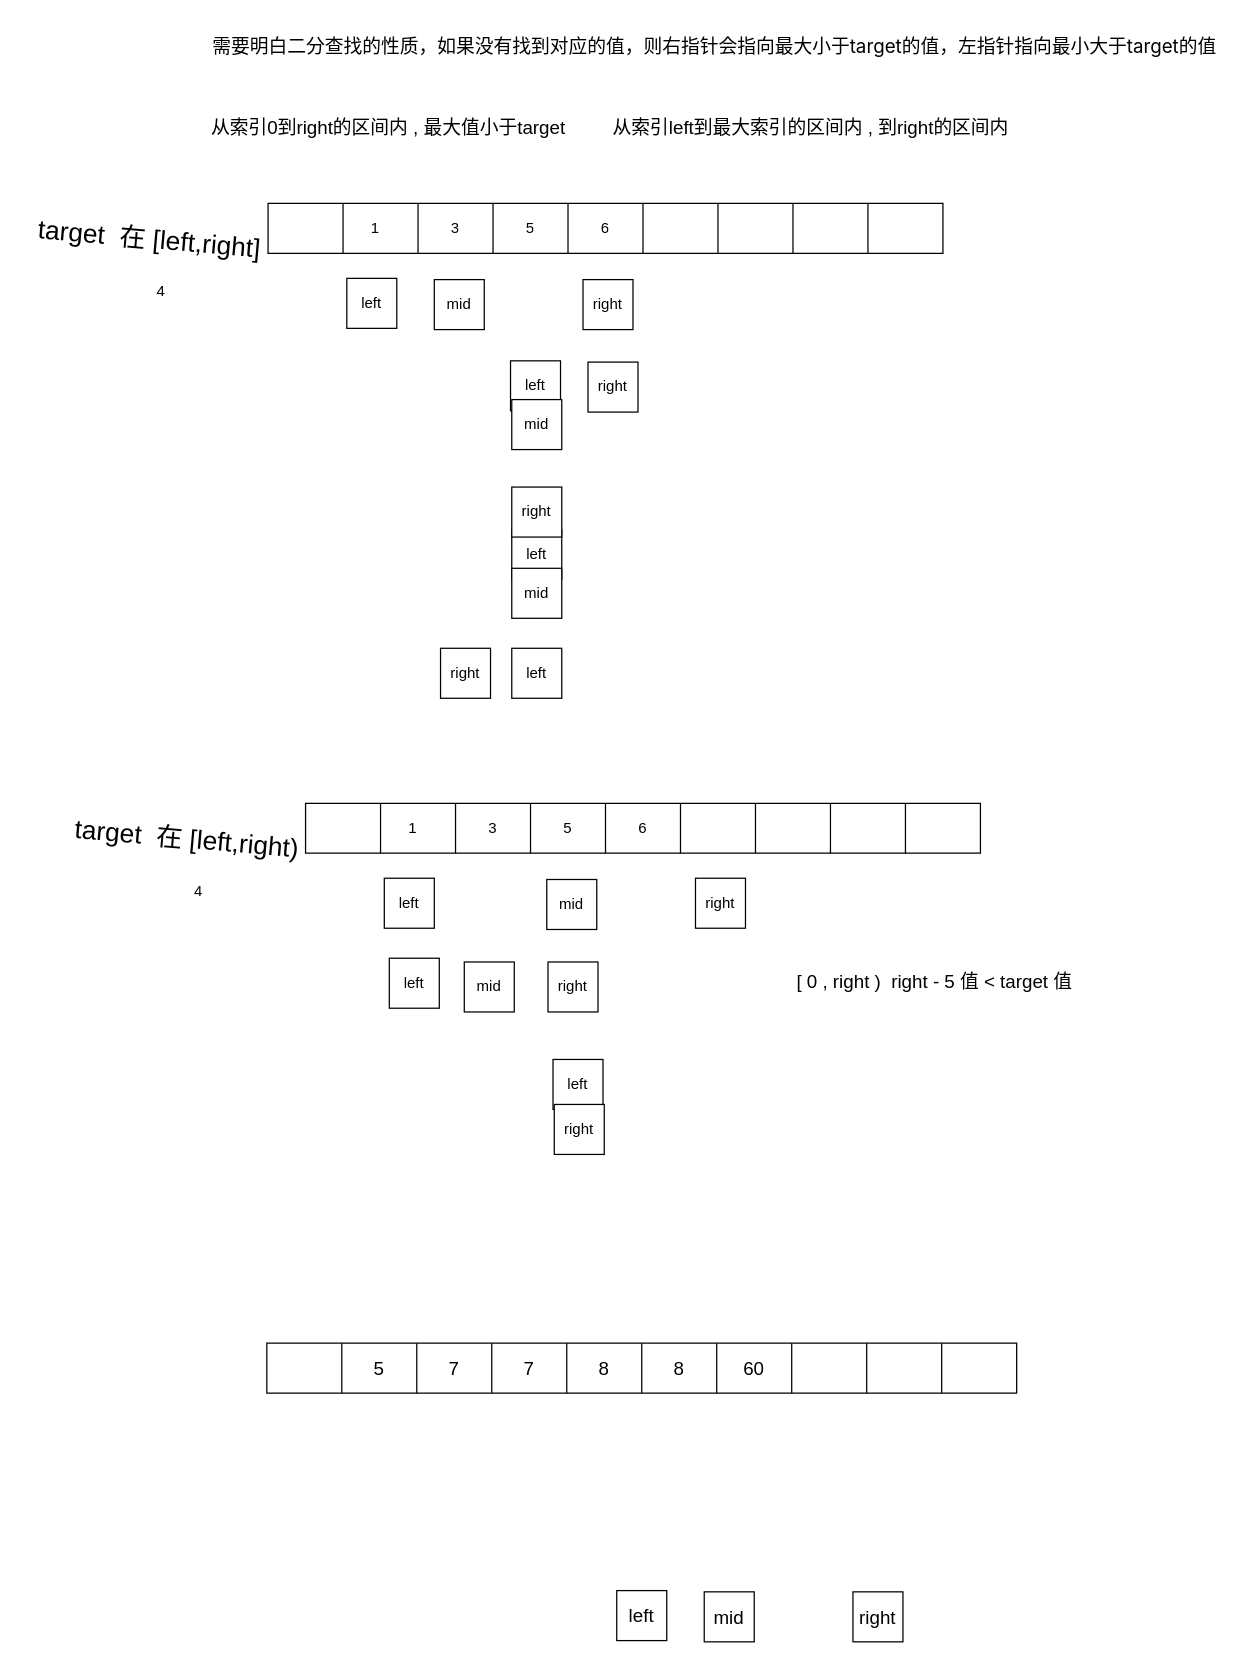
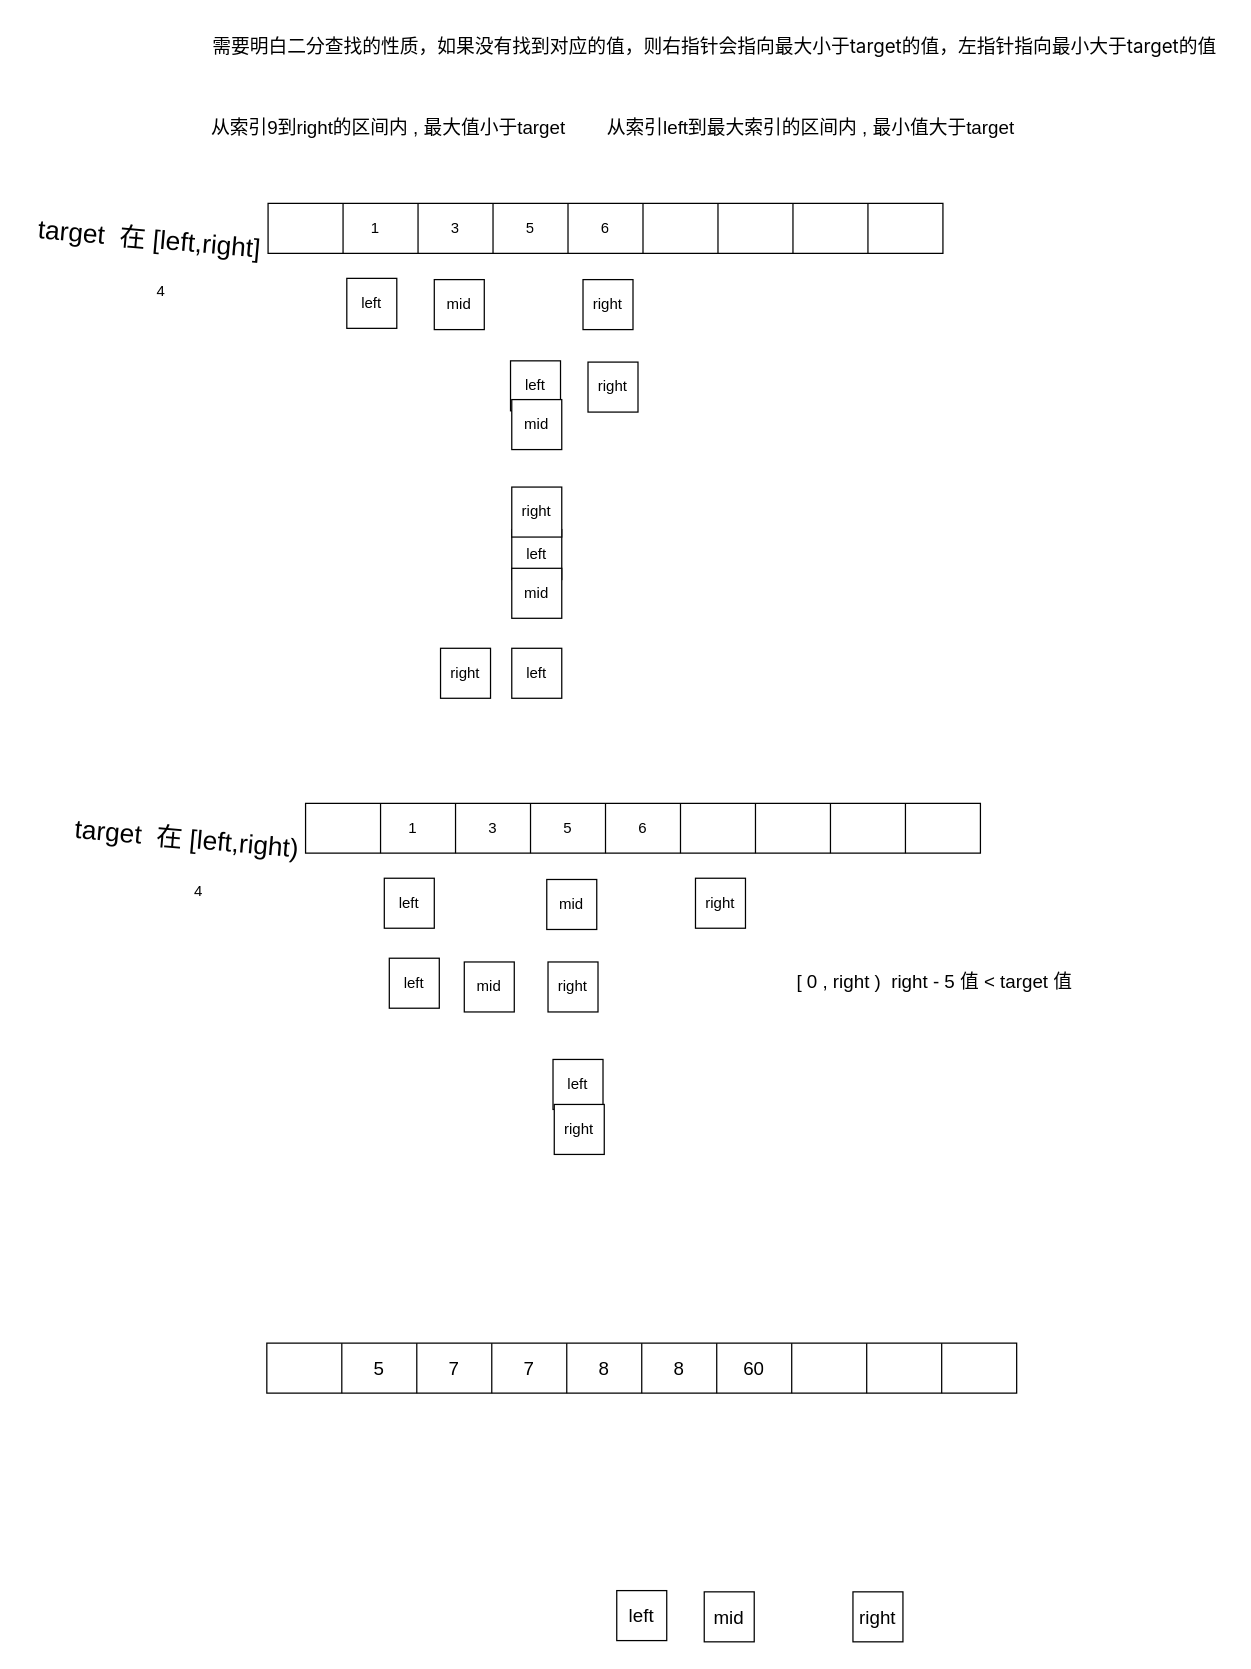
node "从索引0到right的区间内 , 最大值小于target": label "从索引0到right的区间内 , 最大值小于target" -> "从索引9到right的区间内 , 最大值小于target"
node "从索引left到最大索引的区间内 , 到right的区间内": label "从索引left到最大索引的区间内 , 到right的区间内" -> "从索引left到最大索引的区间内 , 最小值大于target"
